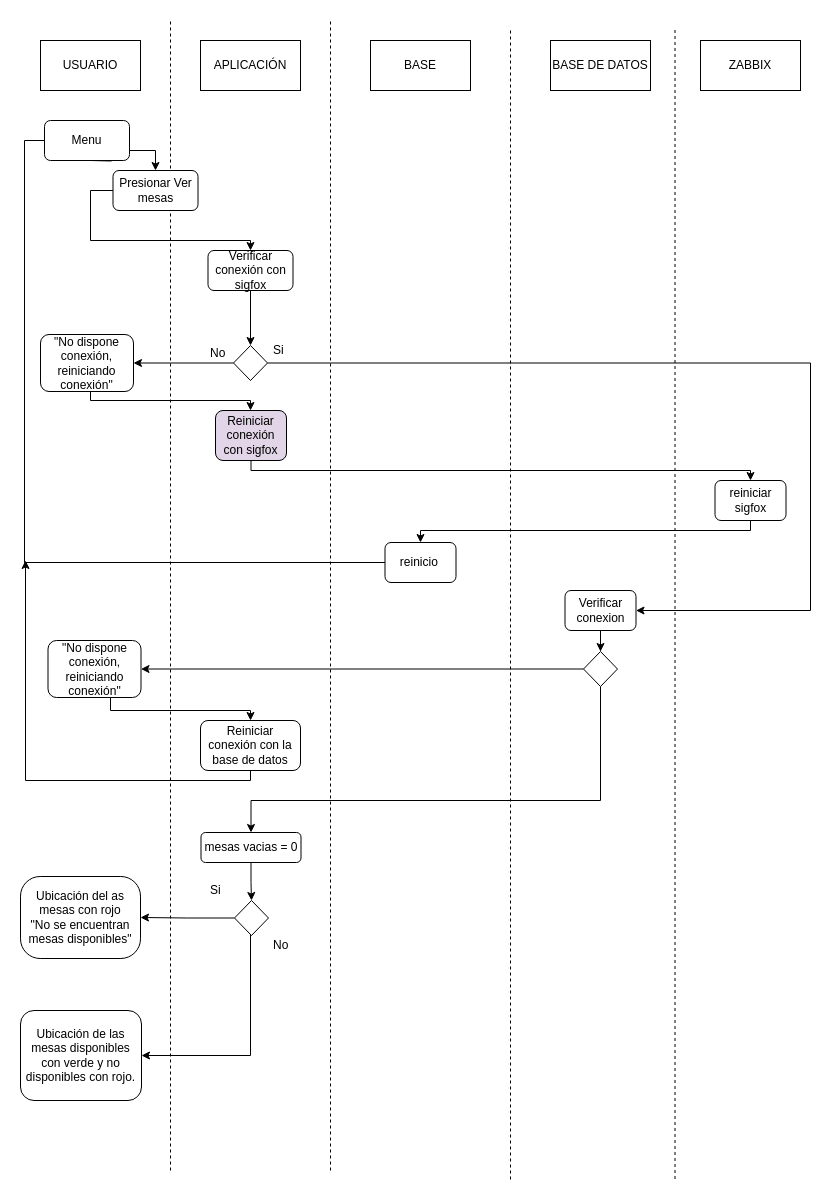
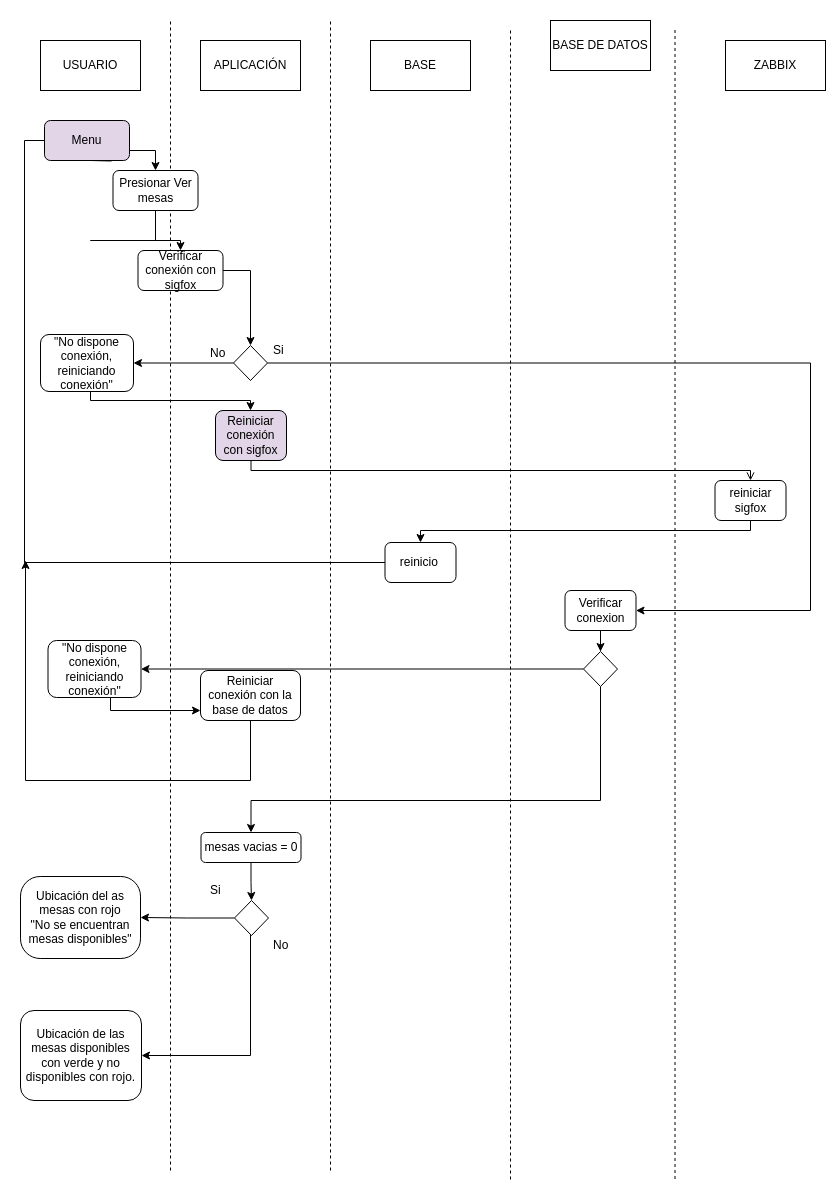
node "BASE DE DATOS": moved (601, 66) -> (601, 46)
node "ZABBIX": moved (751, 66) -> (776, 66)
node "Menu": fillcolor #ffffff -> #e1d5e7
node "Verificar conexión con sigfox": moved (251, 271) -> (181, 271)
edge "Reiniciar conexión con sigfox" -> "reiniciar sigfox": arrowhead classic -> open
node "Reiniciar conexión con la base de datos": moved (251, 746) -> (251, 696)
